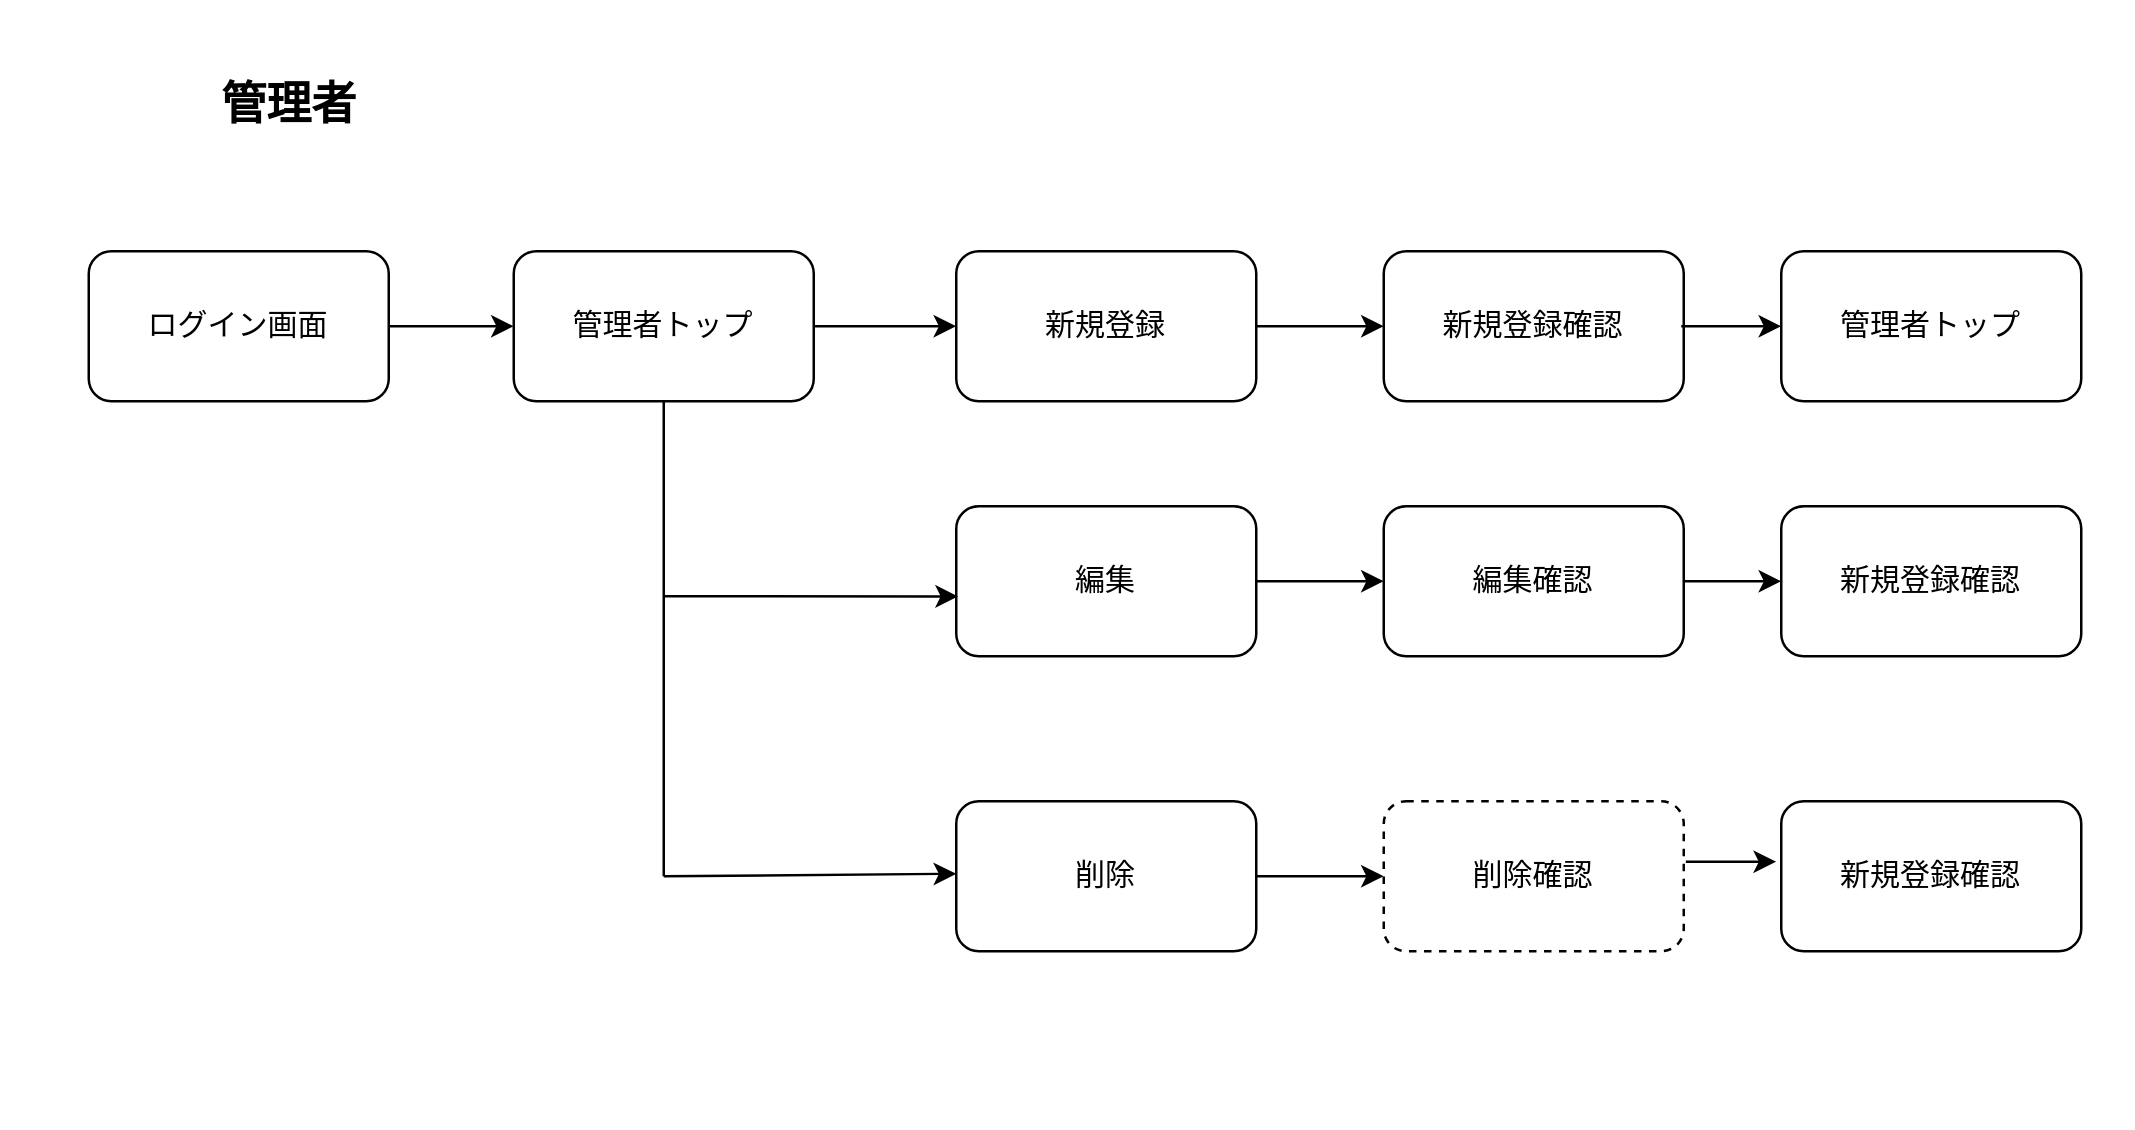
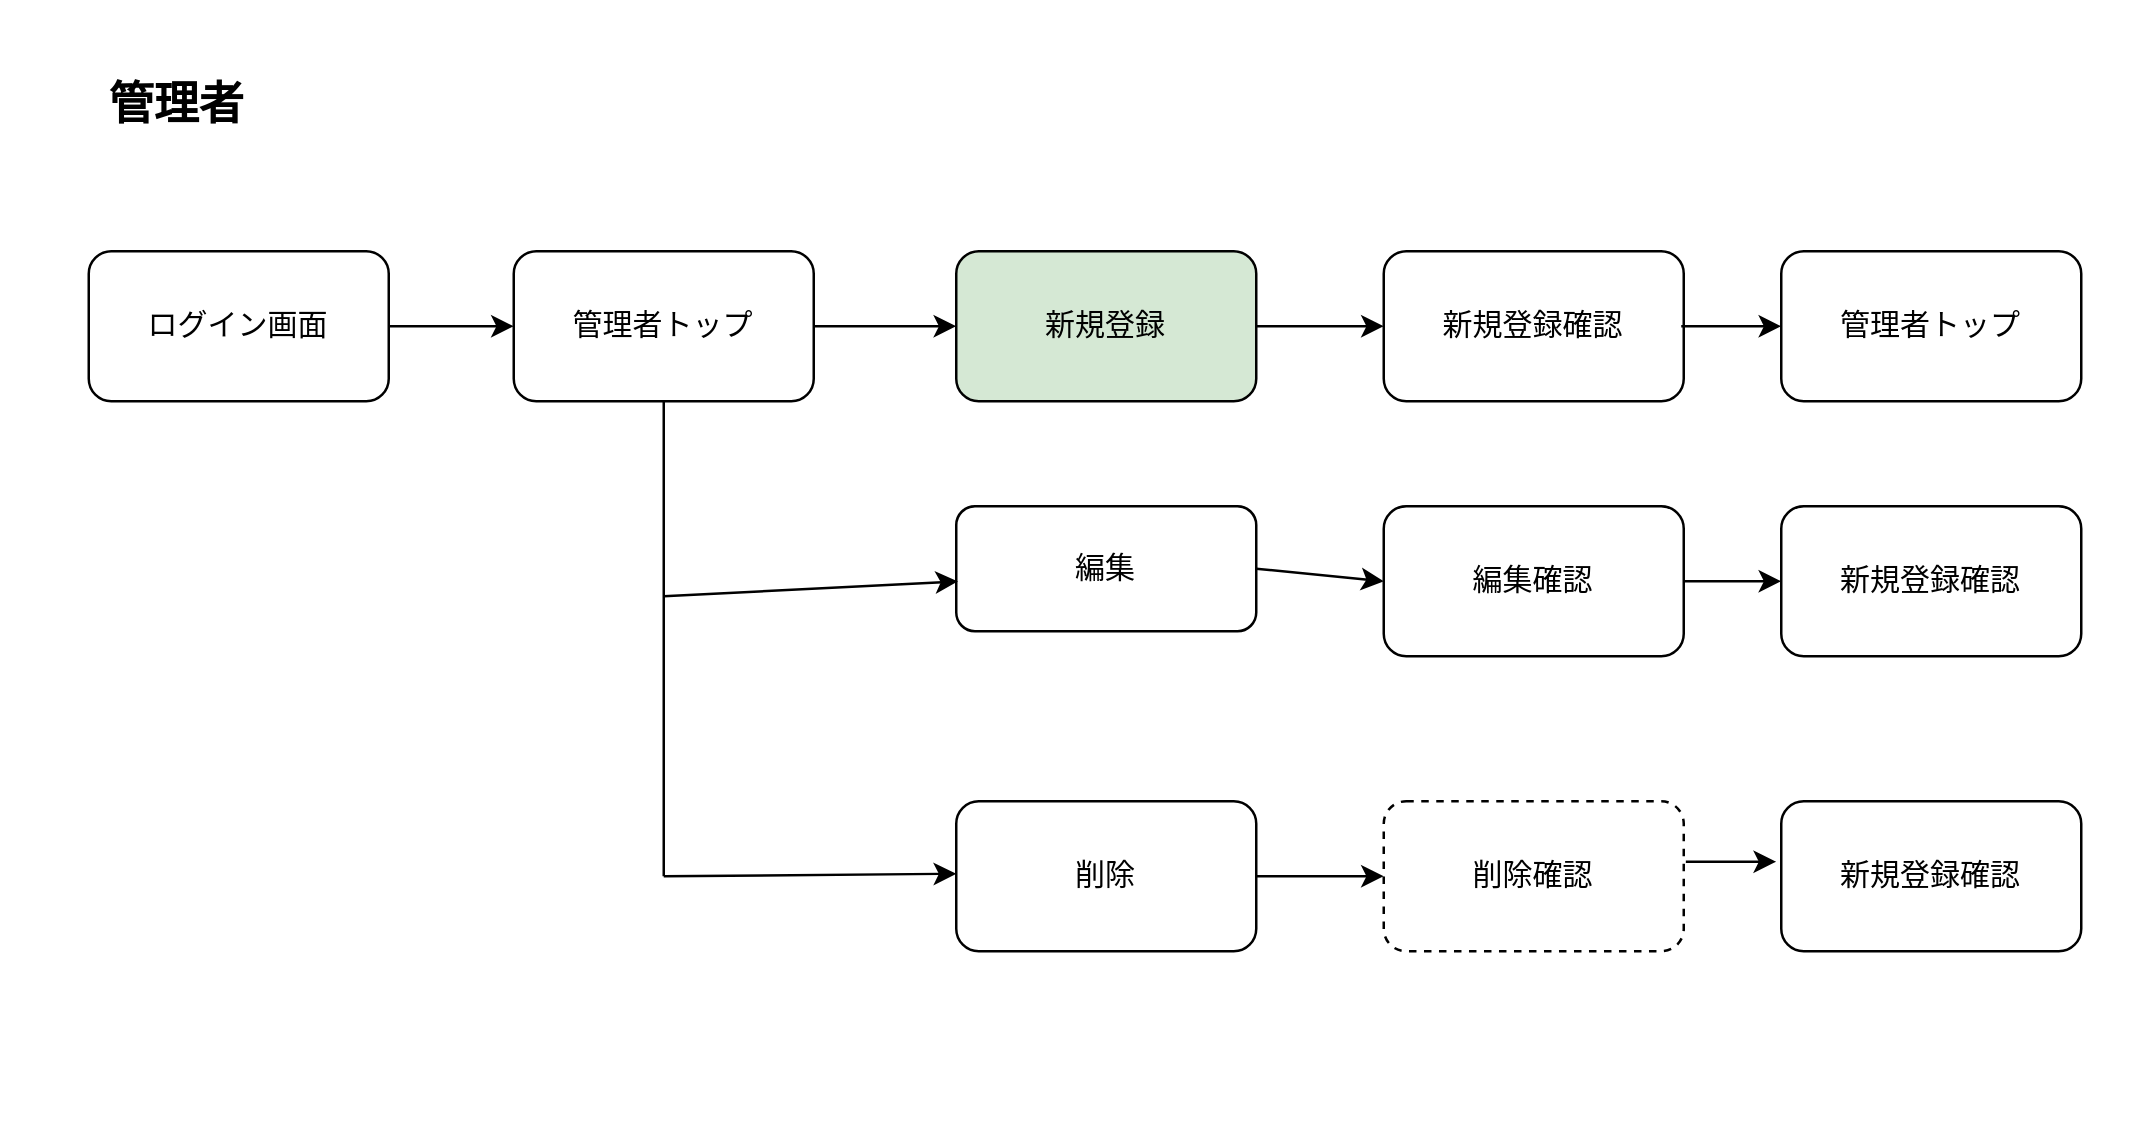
node "管理者": moved (289, 101) -> (176, 101)
node "新規登録": fillcolor #ffffff -> #d5e8d4
node "編集": size 300x150 -> 300x125
